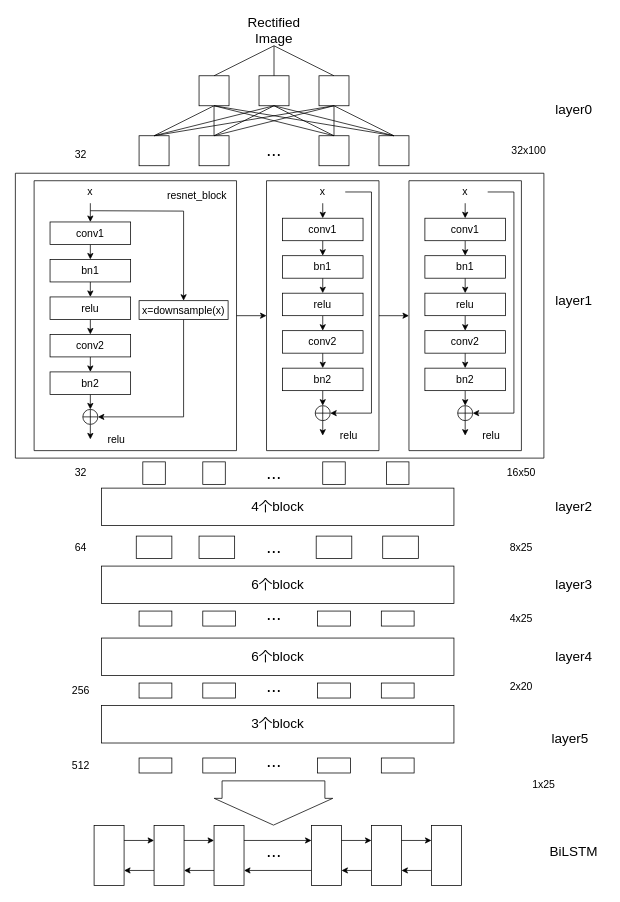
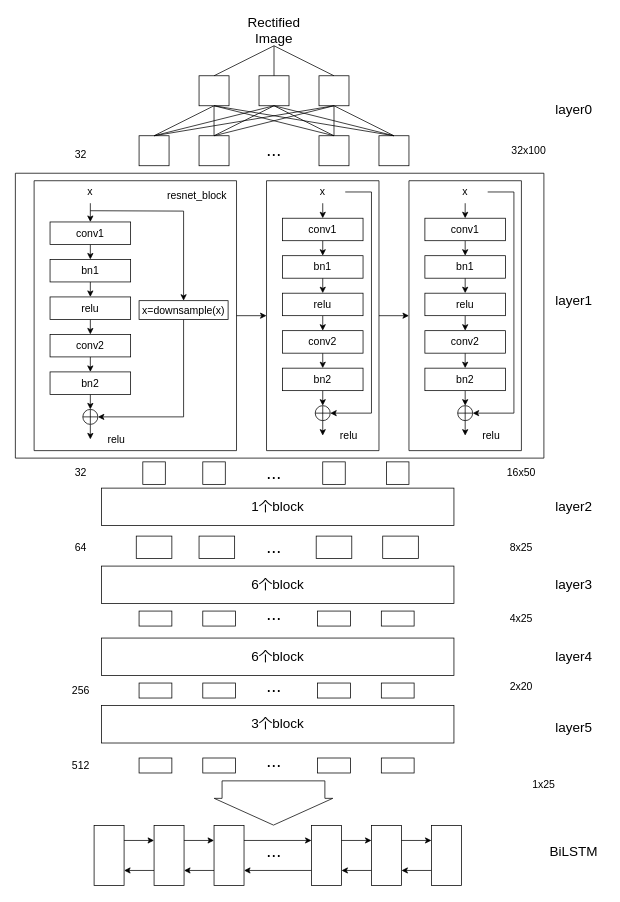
node "4个block": label "4个block" -> "1个block"
node "layer5": moved (570, 739) -> (574, 728)
